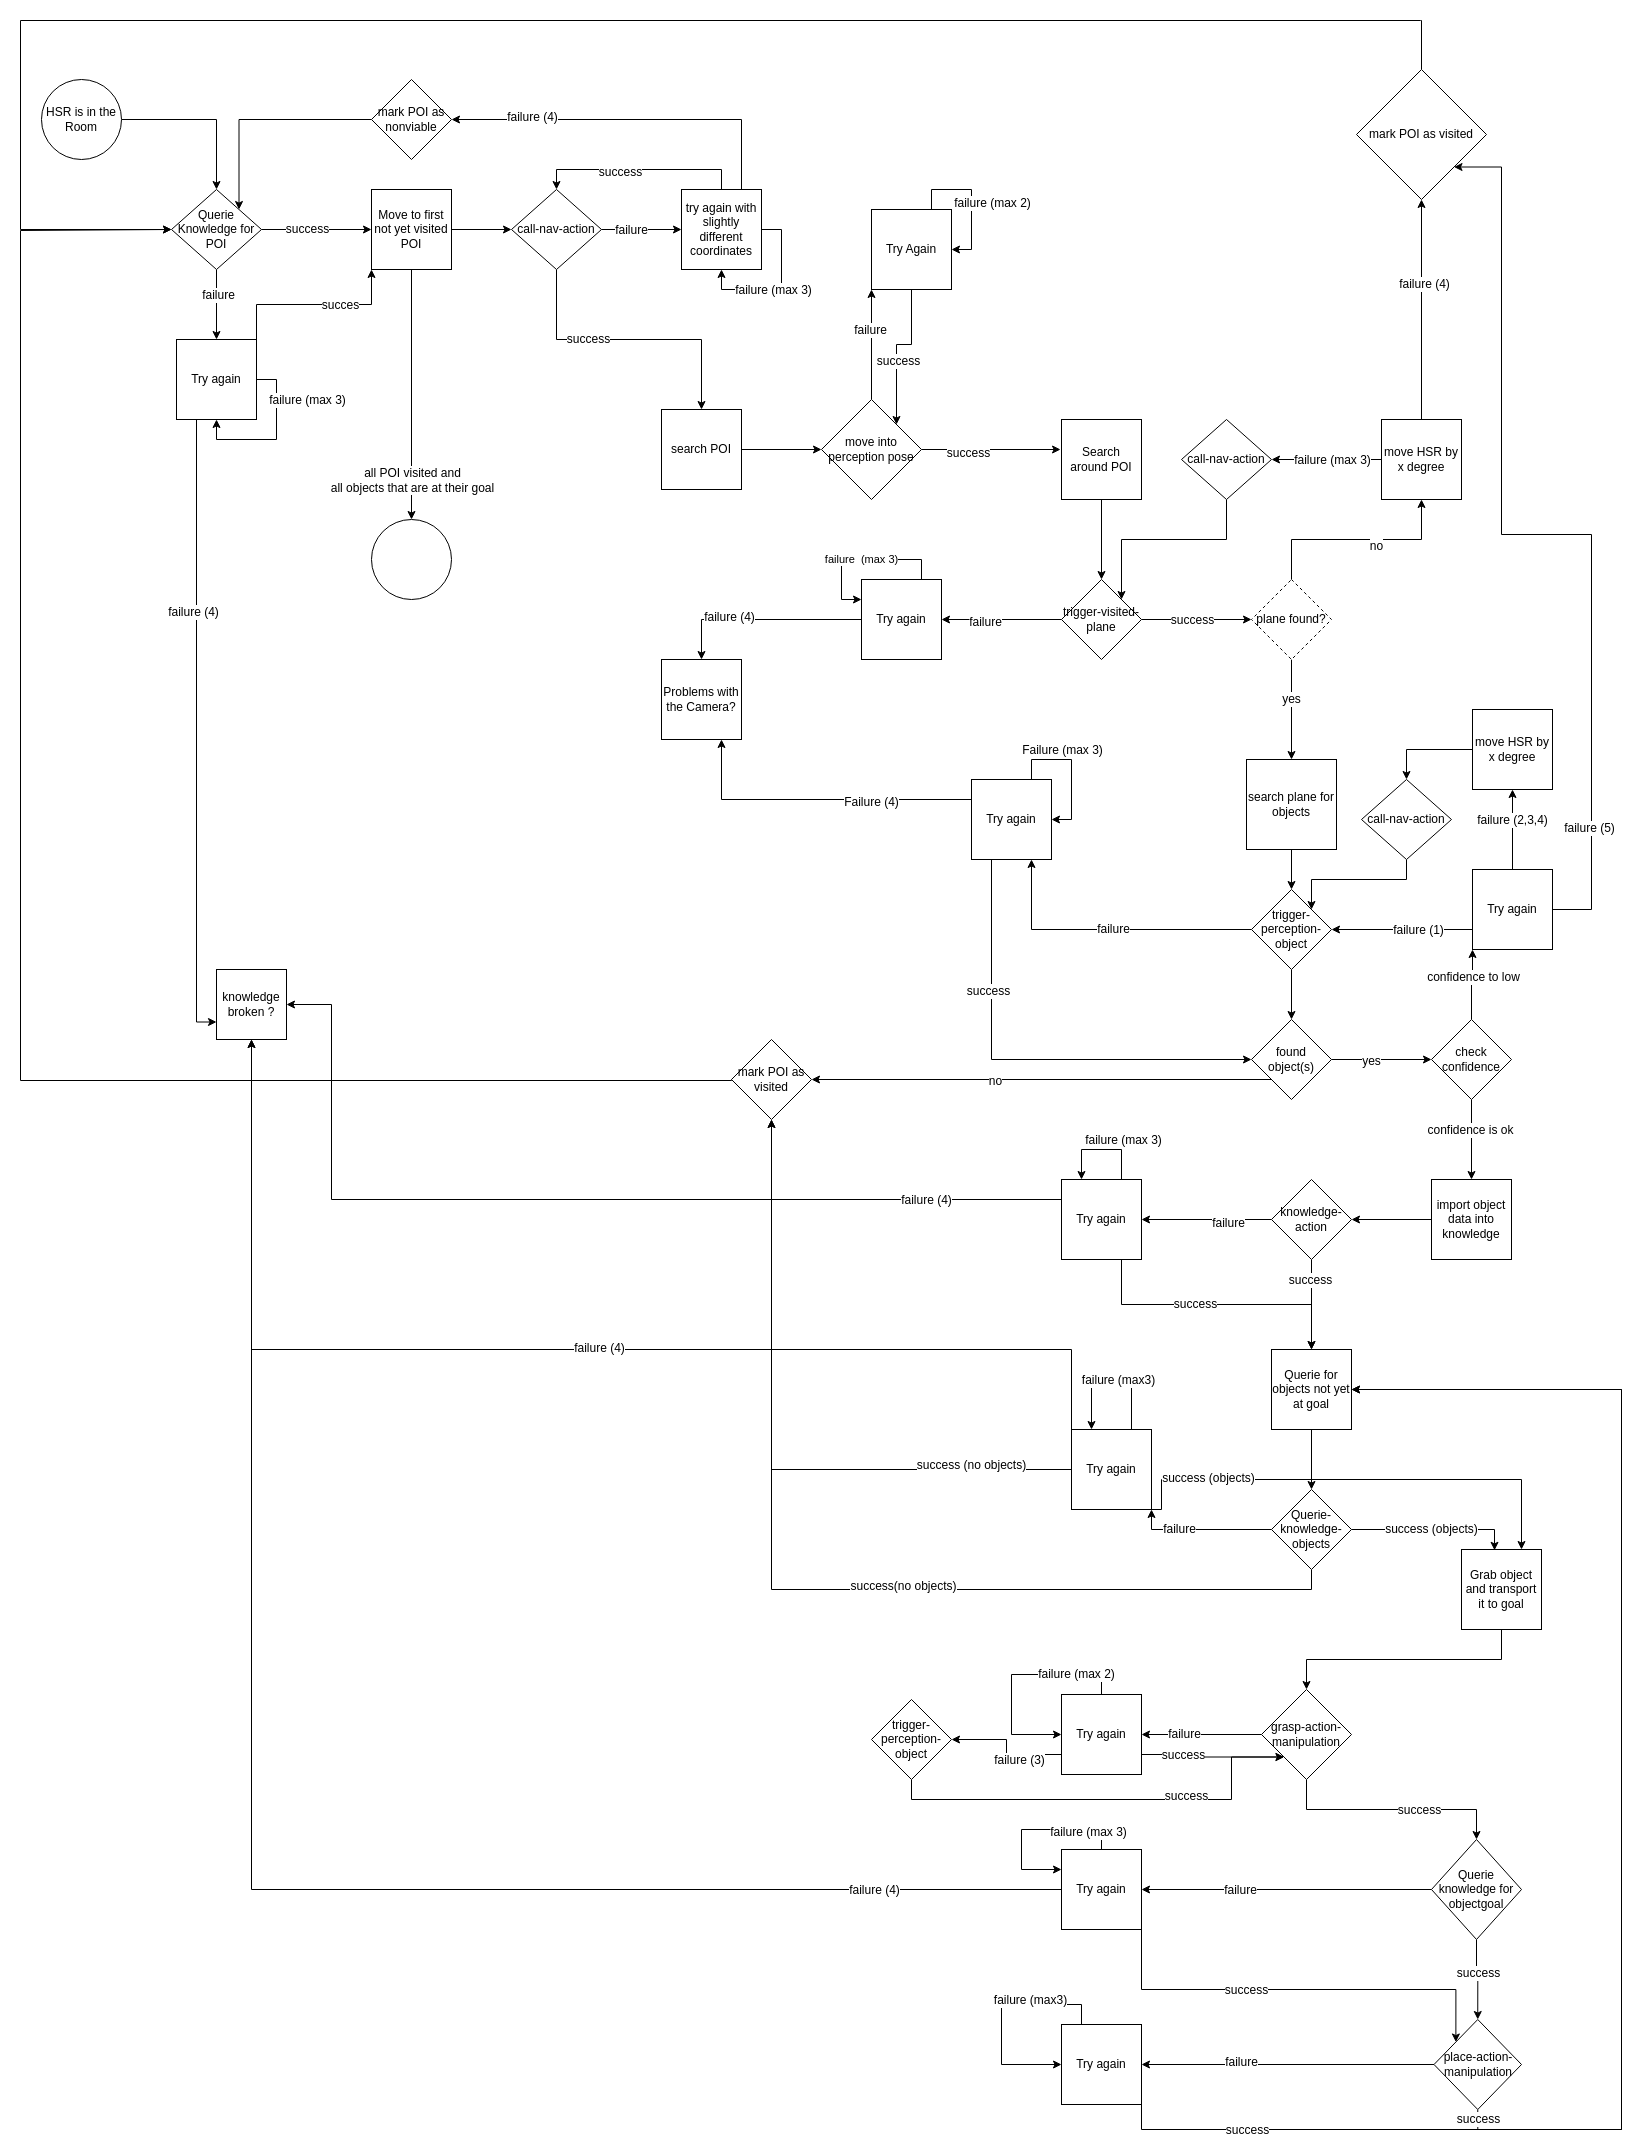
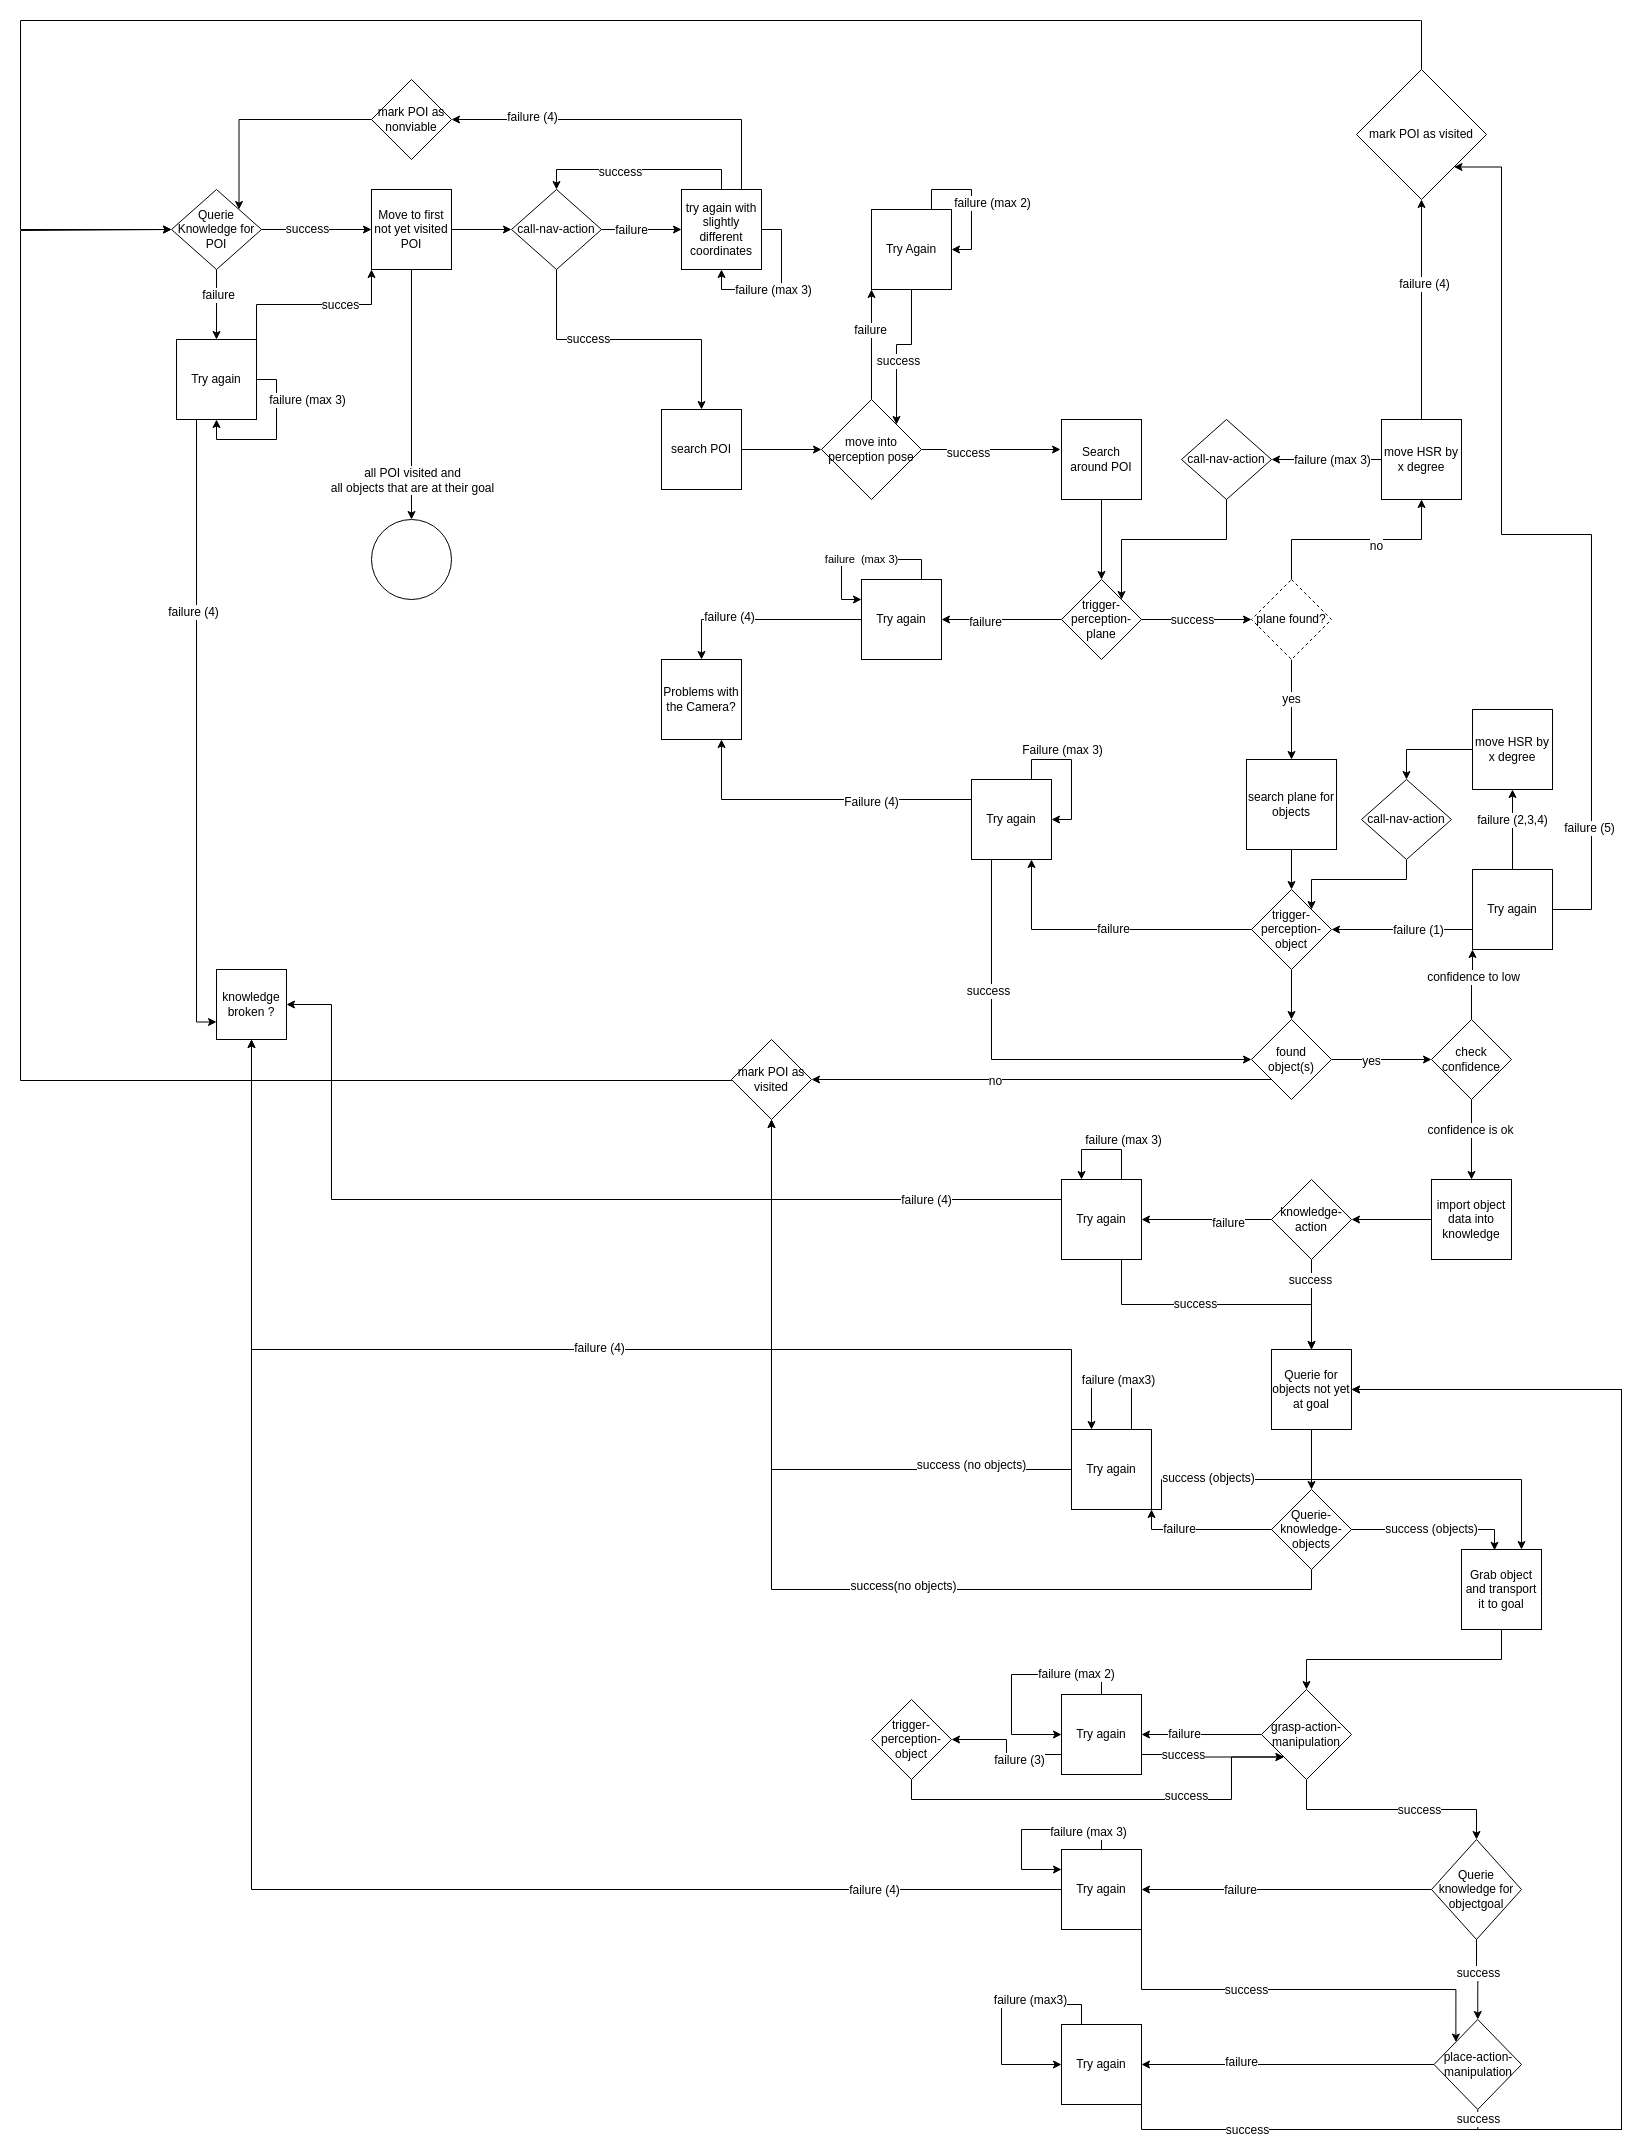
node "HSR is in the Room": removed
edge "HSR is in the Room" -> "Querie Knowledge for POI": removed
node "trigger-visited-plane": label "trigger-visited-plane" -> "trigger-perception-plane"
